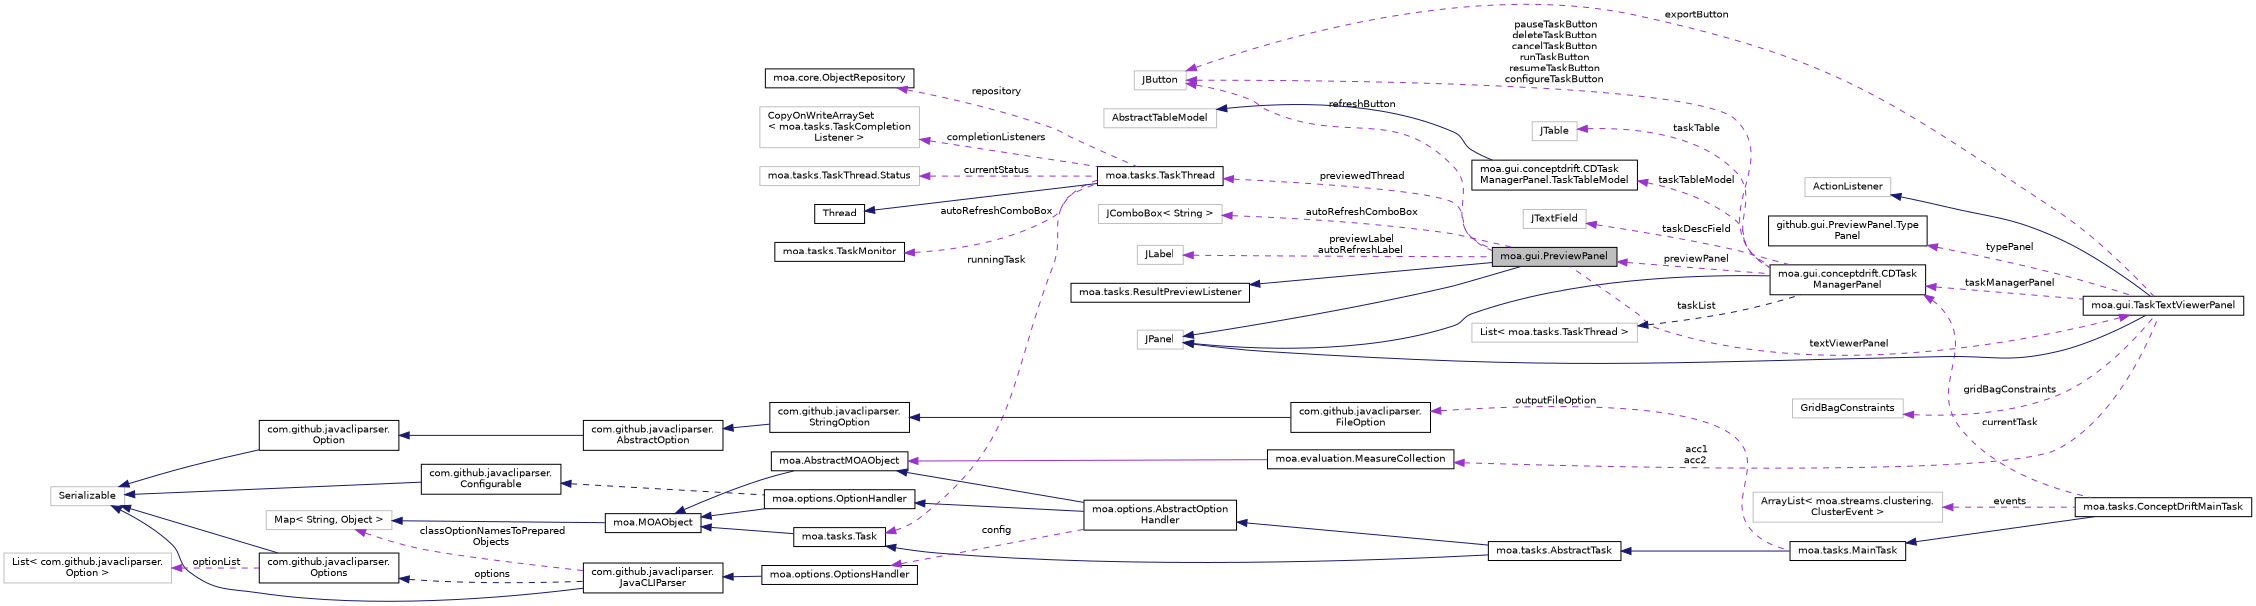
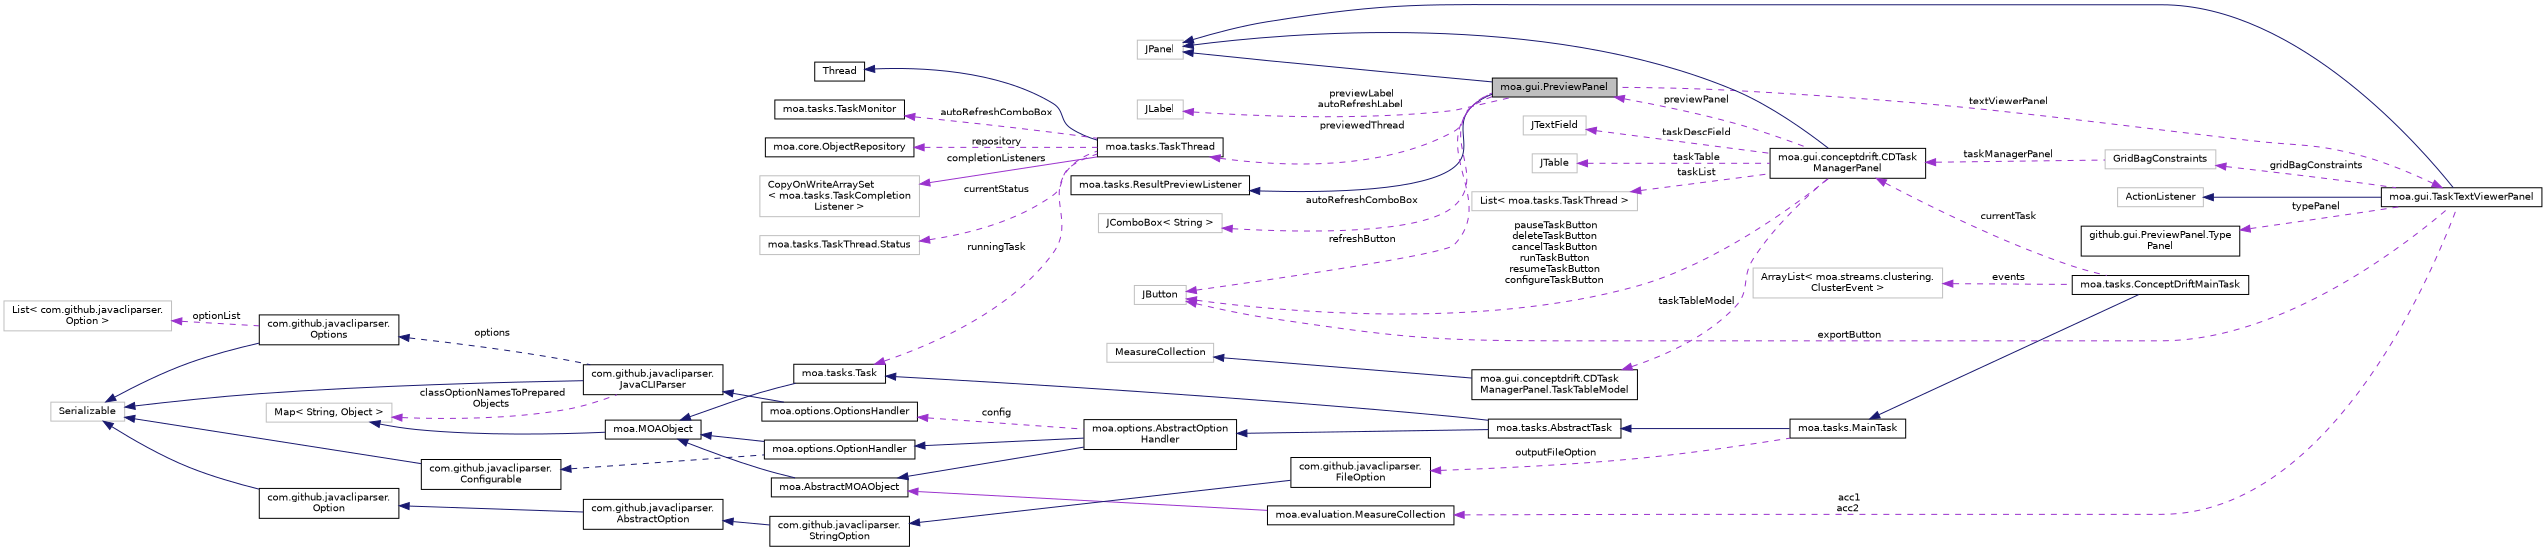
node "AbstractTableModel": label "AbstractTableModel" -> "MeasureCollection"
edge "moa.tasks.TaskThread" -> "CopyOnWriteArraySet < moa.tasks.TaskCompletion Listener >": style dashed -> solid
edge "moa.gui.TaskTextViewerPanel" -> "moa.gui.conceptdrift.CDTask ManagerPanel": now "GridBagConstraints" -> "moa.gui.conceptdrift.CDTask ManagerPanel"
edge "moa.gui.conceptdrift.CDTask ManagerPanel" -> "List< moa.tasks.TaskThread >": color midnightblue -> darkorchid3
